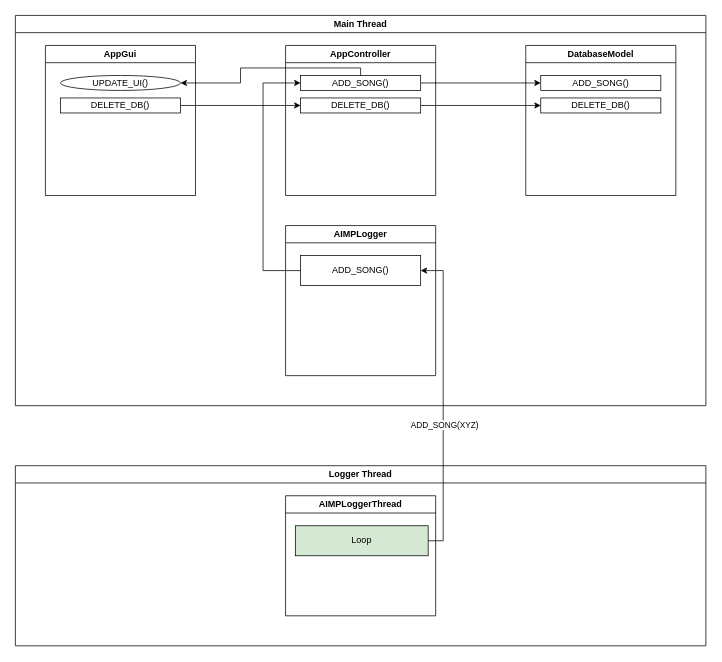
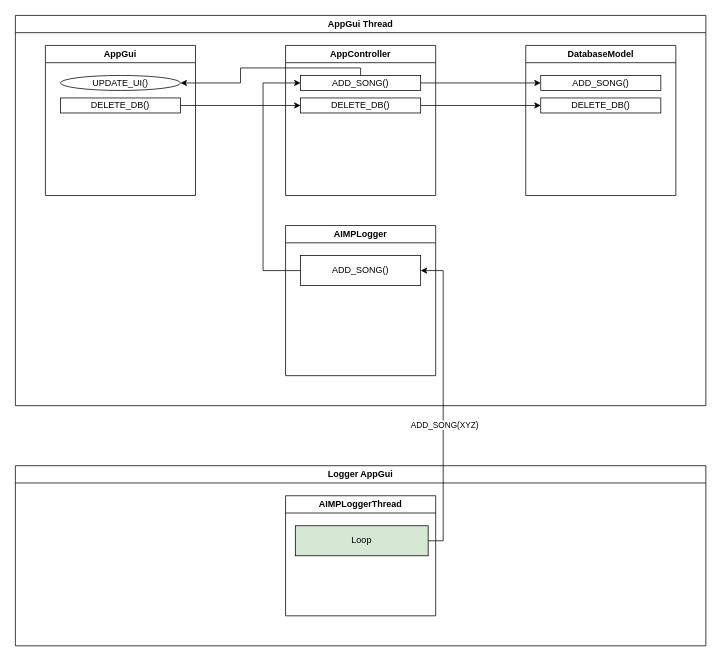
node "Main Thread": label "Main Thread" -> "AppGui Thread"
node "Logger Thread": label "Logger Thread" -> "Logger AppGui"
